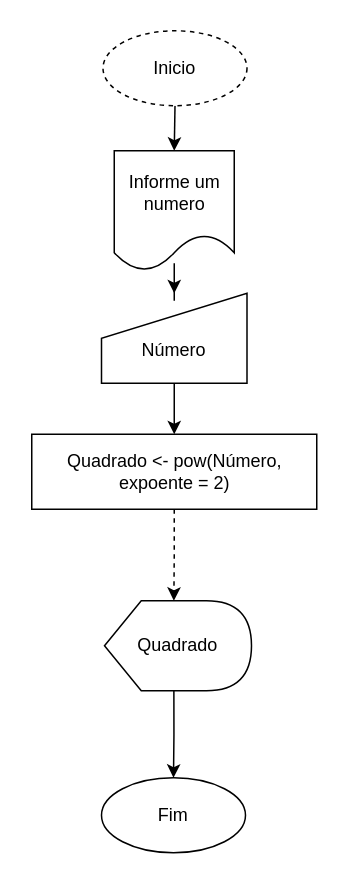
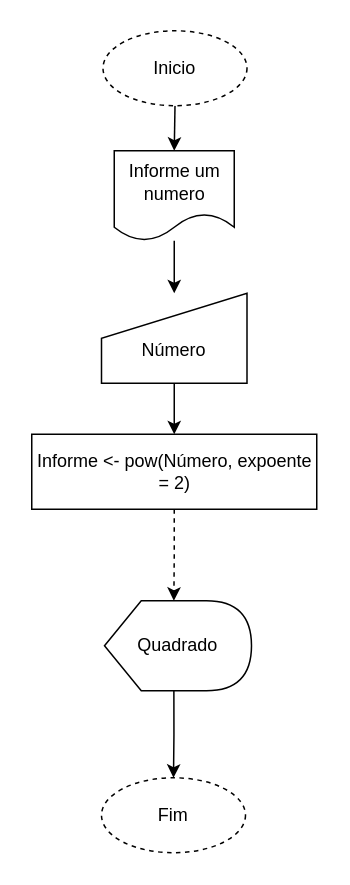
node "Informe um numero": size 120x120 -> 120x90
node "Quadrado <- pow(Número, expoente = 2)": label "Quadrado <- pow(Número, expoente = 2)" -> "Informe <- pow(Número, expoente = 2)"
node "Fim": style solid -> dashed
